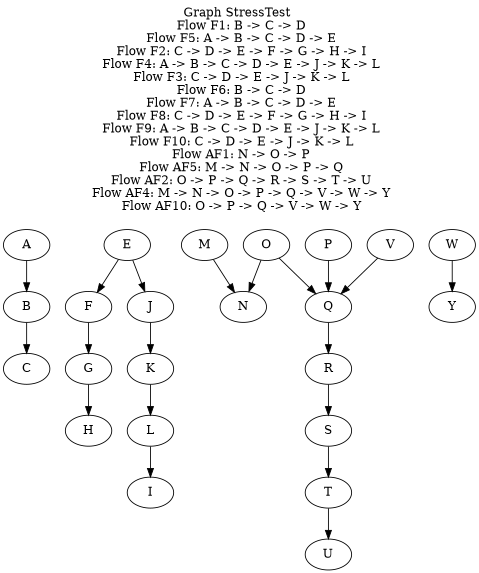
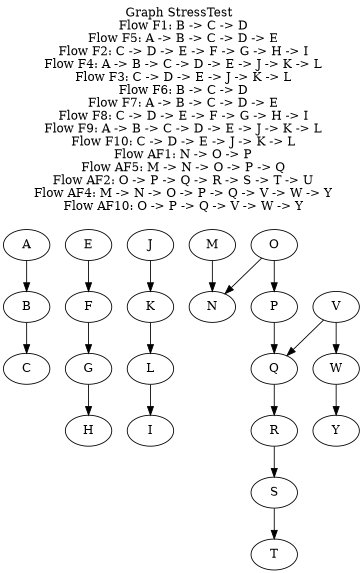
edge "E" -> "J": removed
edge "O" -> "Q": now "O" -> "P"
edge "V" -> "W": added
node "U": removed
